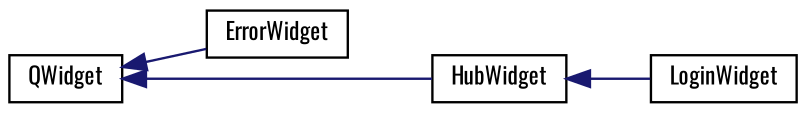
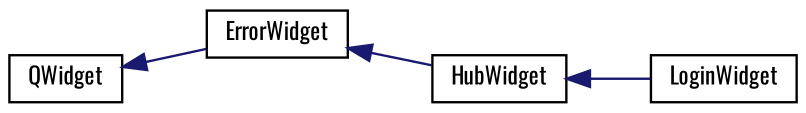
edge "HubWidget" -> "QWidget": now "HubWidget" -> "ErrorWidget"
